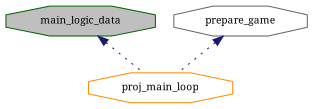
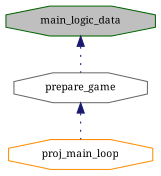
edge "proj_main_loop" -> "main_logic_data": now "prepare_game" -> "main_logic_data"
